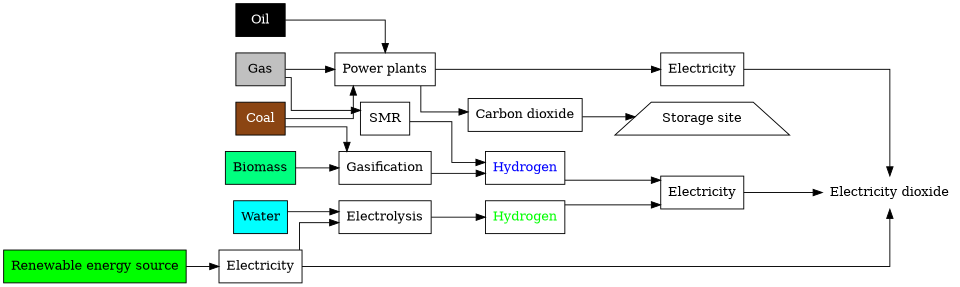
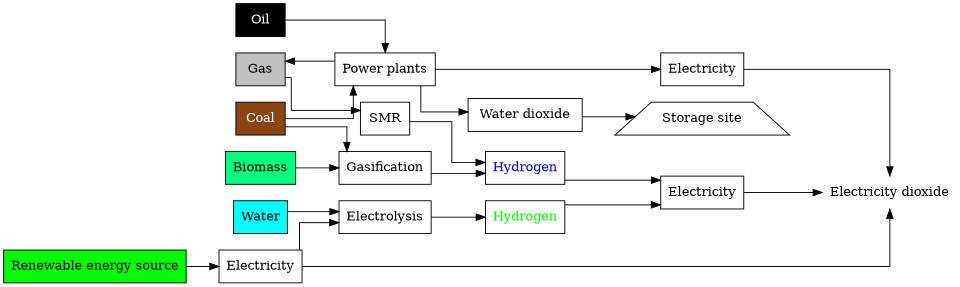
edge "Gas" -> "Power plants": reversed
node "Carbon dioxide": label "Carbon dioxide" -> "Water dioxide"
